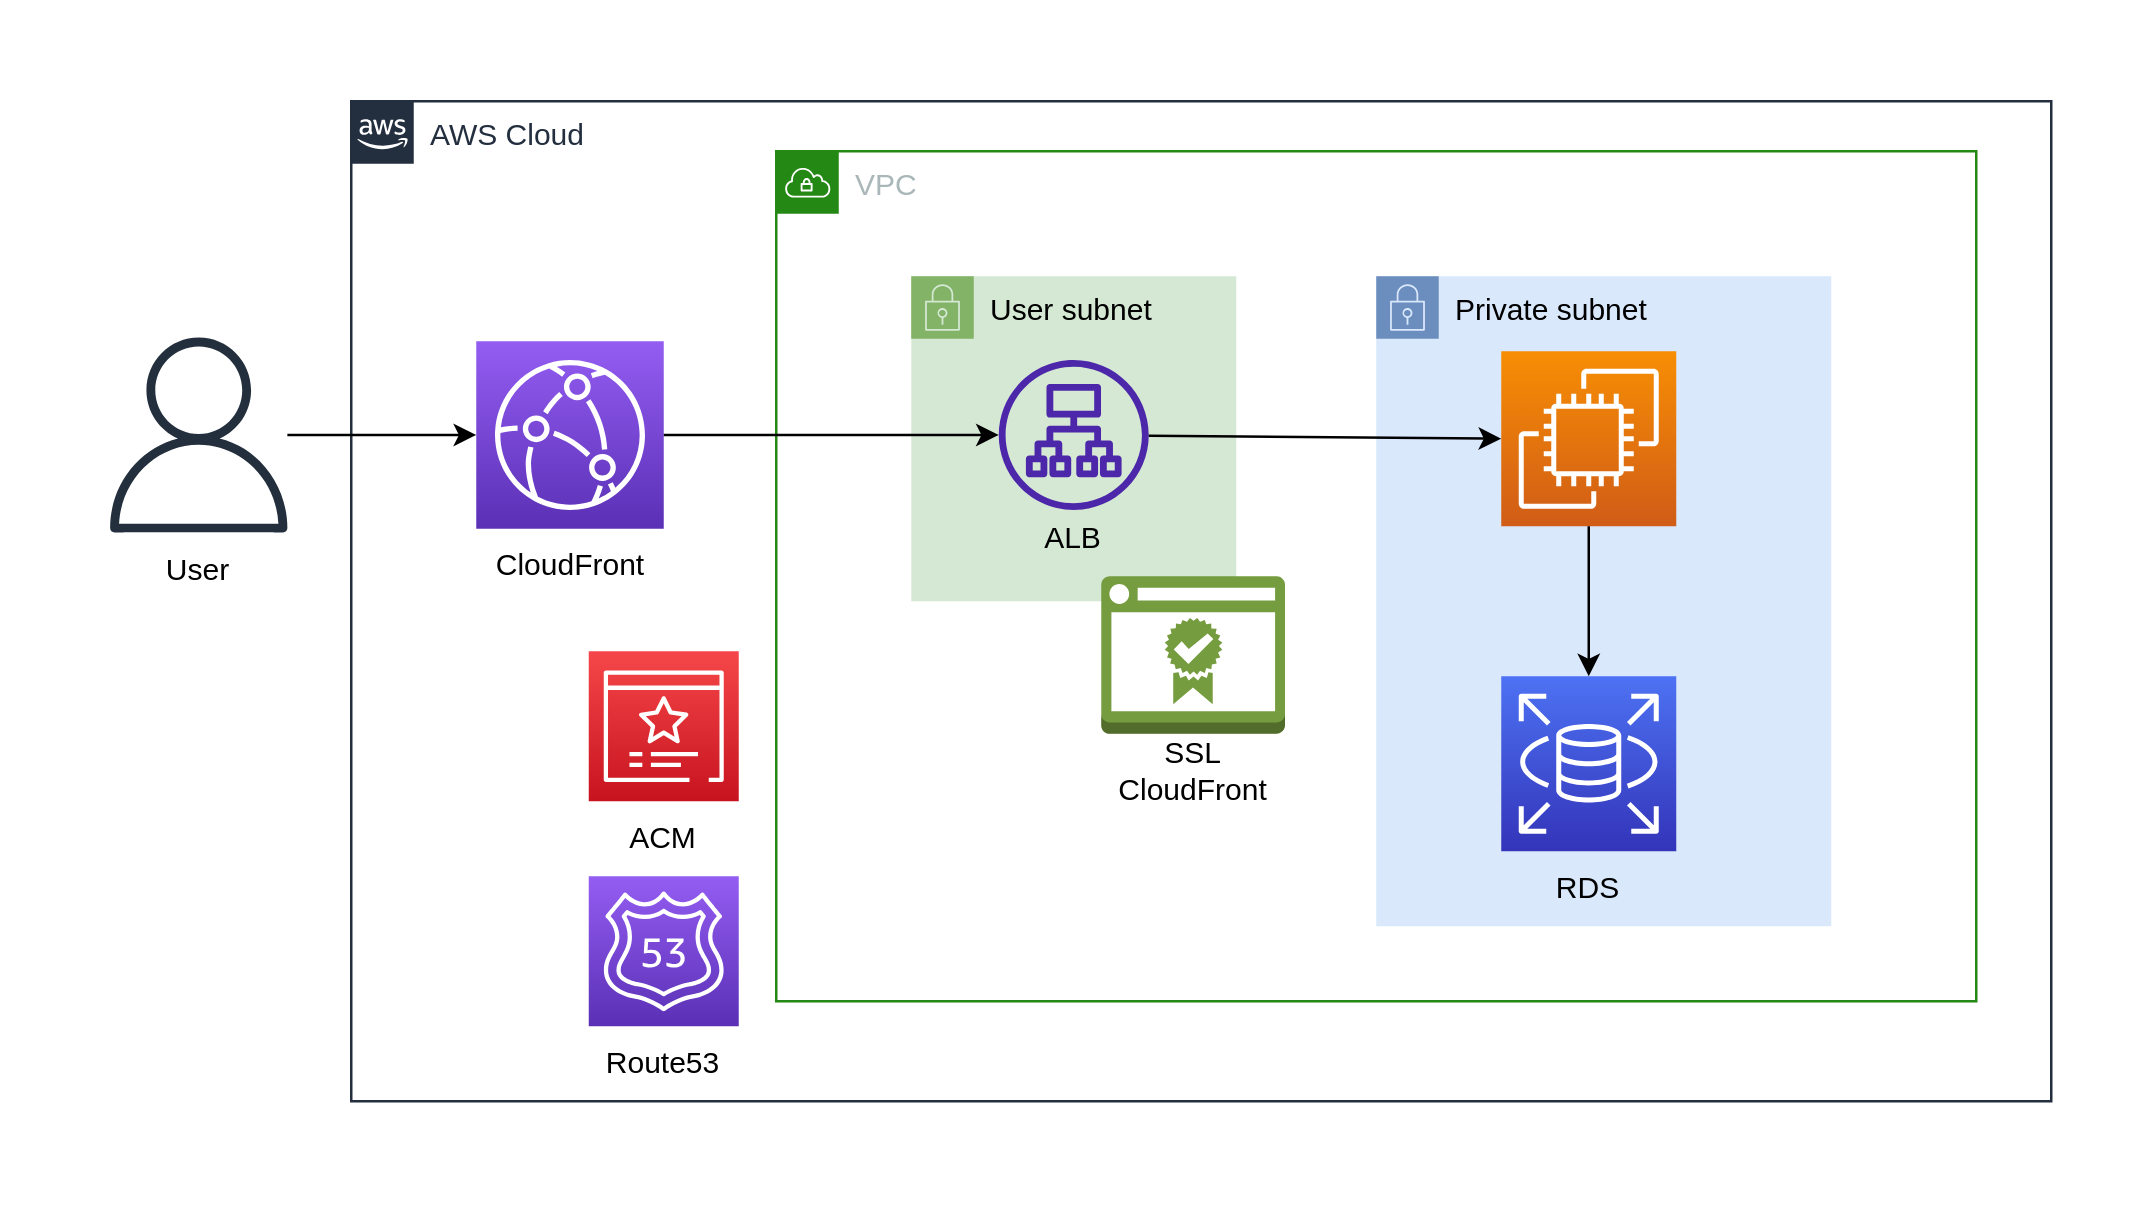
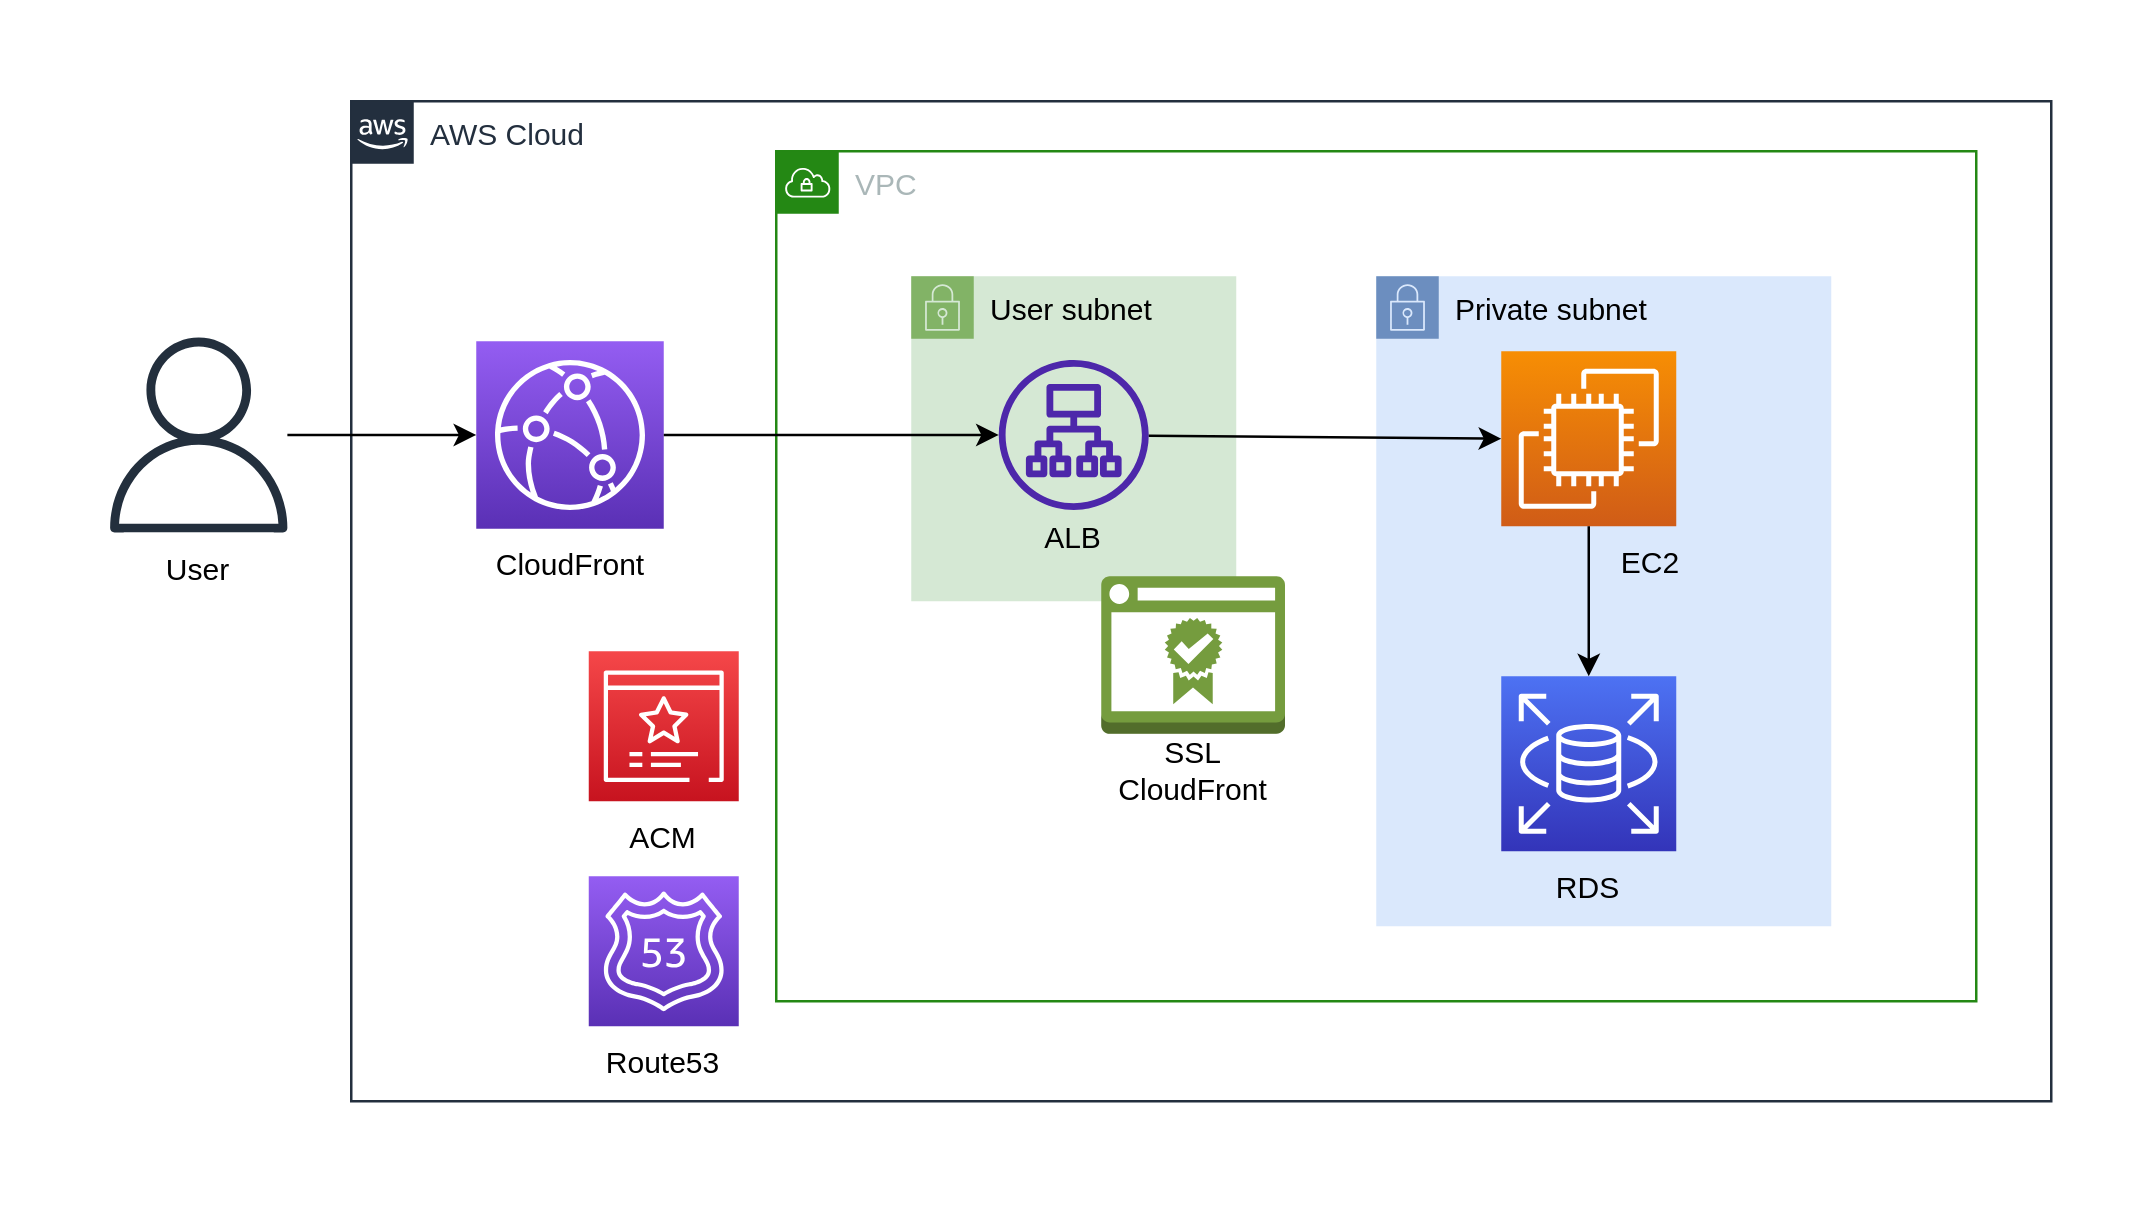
node "EC2": added
